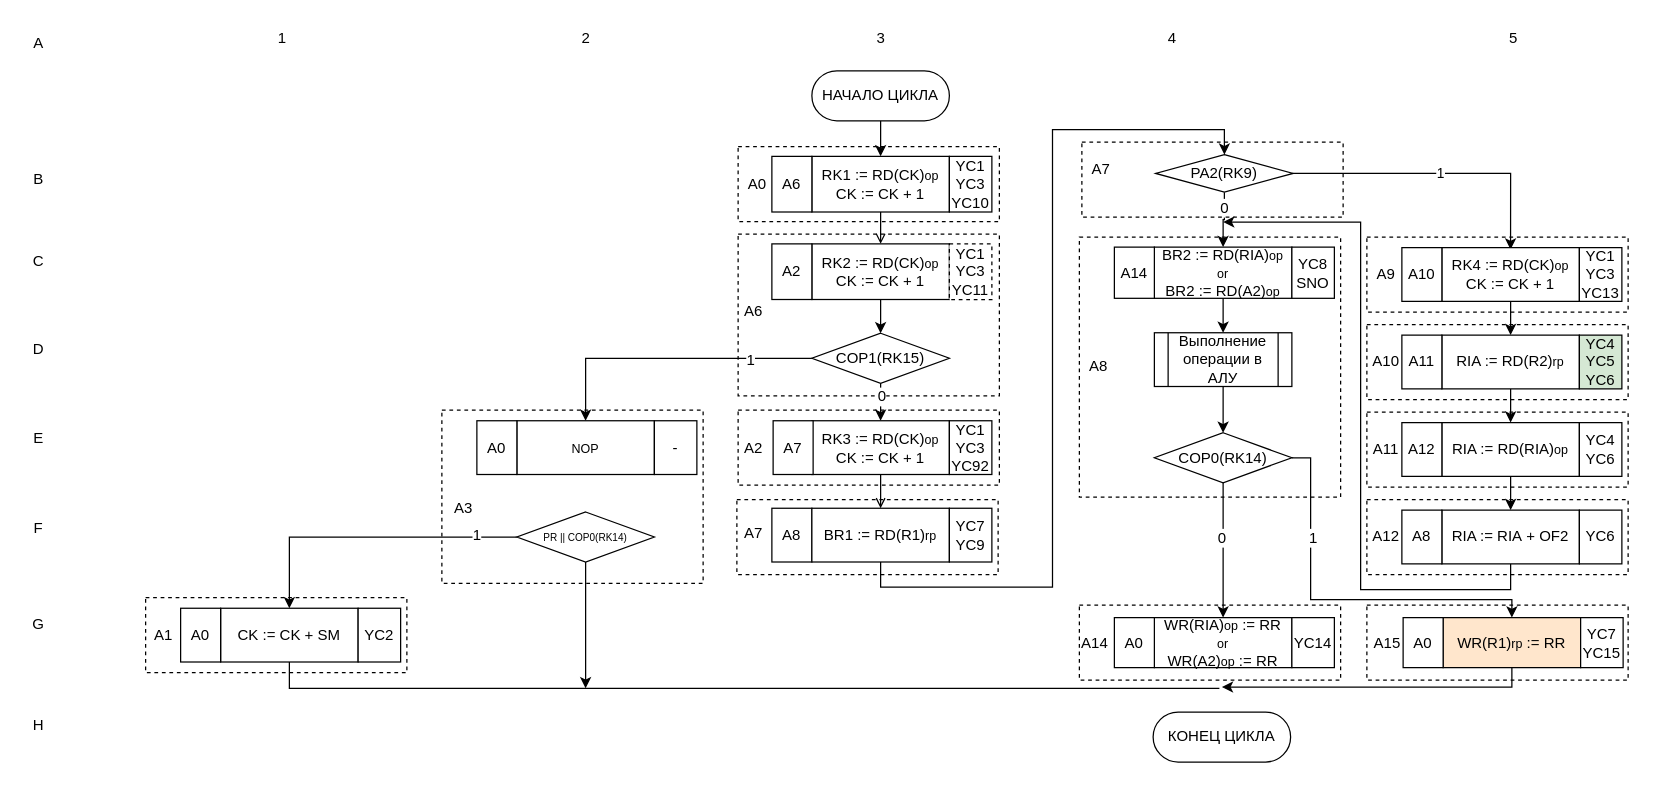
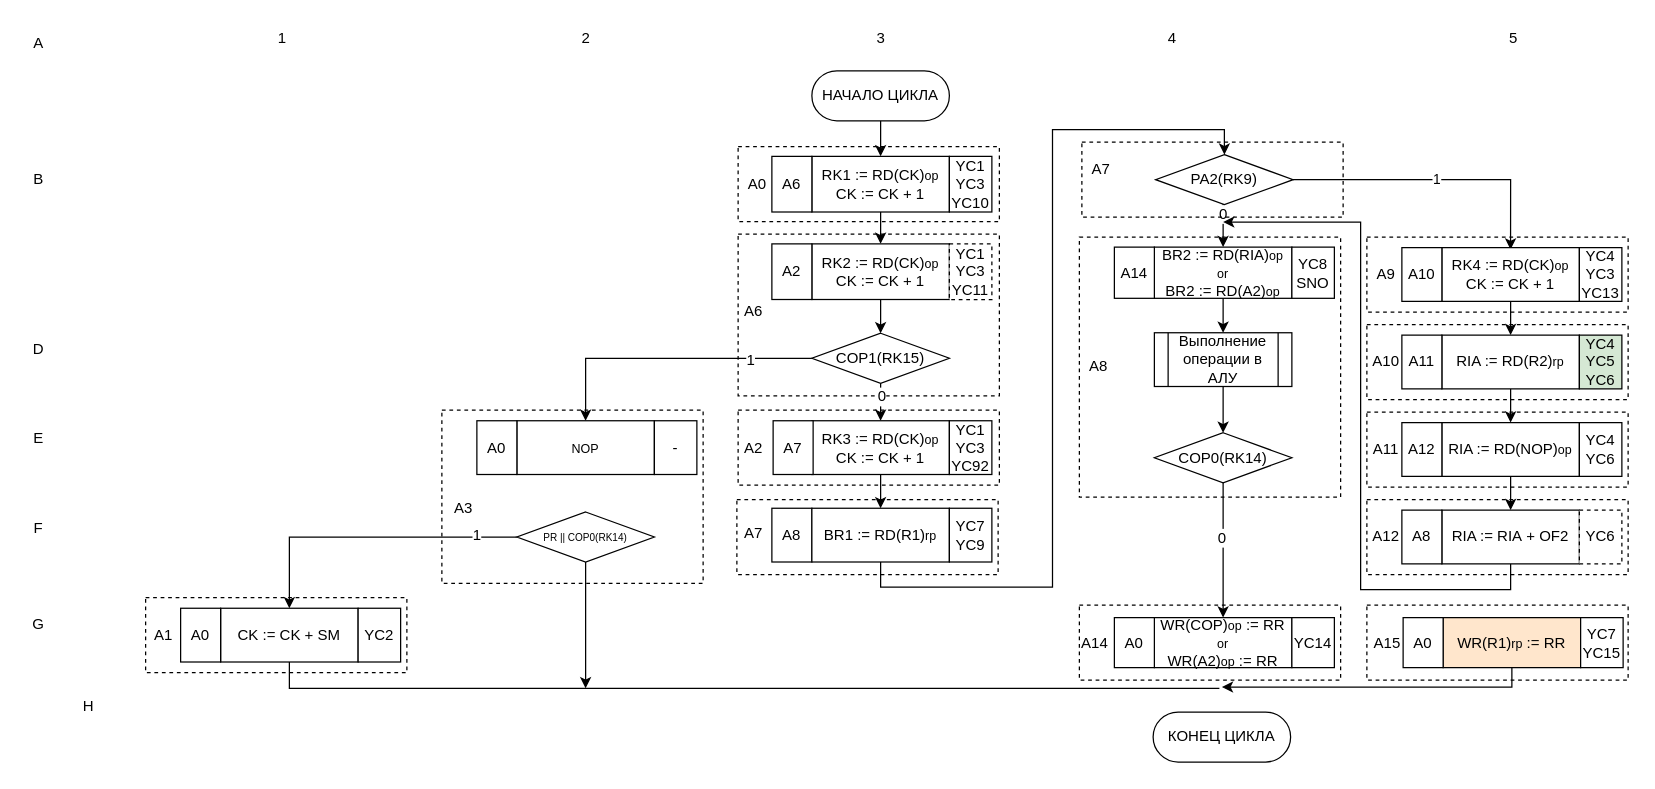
node "PA2(RK9)": size 138x38 -> 138x50
edge "RK1 := RD(CK)op CK := CK + 1" -> "RK2 := RD(CK)op CK := CK + 1": arrowhead open -> classic
node "C": removed
node "YC1 YC3 YC13": label "YC1 YC3 YC13" -> "YC4 YC3 YC13"
node "RIA := RD(RIA)op": label "RIA := RD(RIA)op" -> "RIA := RD(NOP)op"
edge "RK3 := RD(CK)op CK := CK + 1" -> "BR1 := RD(R1)rp": arrowhead open -> classic
node "YC6": style solid -> dashed
edge "COP0(RK14)" -> "WR(R1)rp := RR": removed, label "1"
node "WR(RIA)op := RRorWR(A2)op := RR": label "WR(RIA)op := RRorWR(A2)op := RR" -> "WR(COP)op := RRorWR(A2)op := RR"
node "H": moved (38, 726) -> (88, 707)
